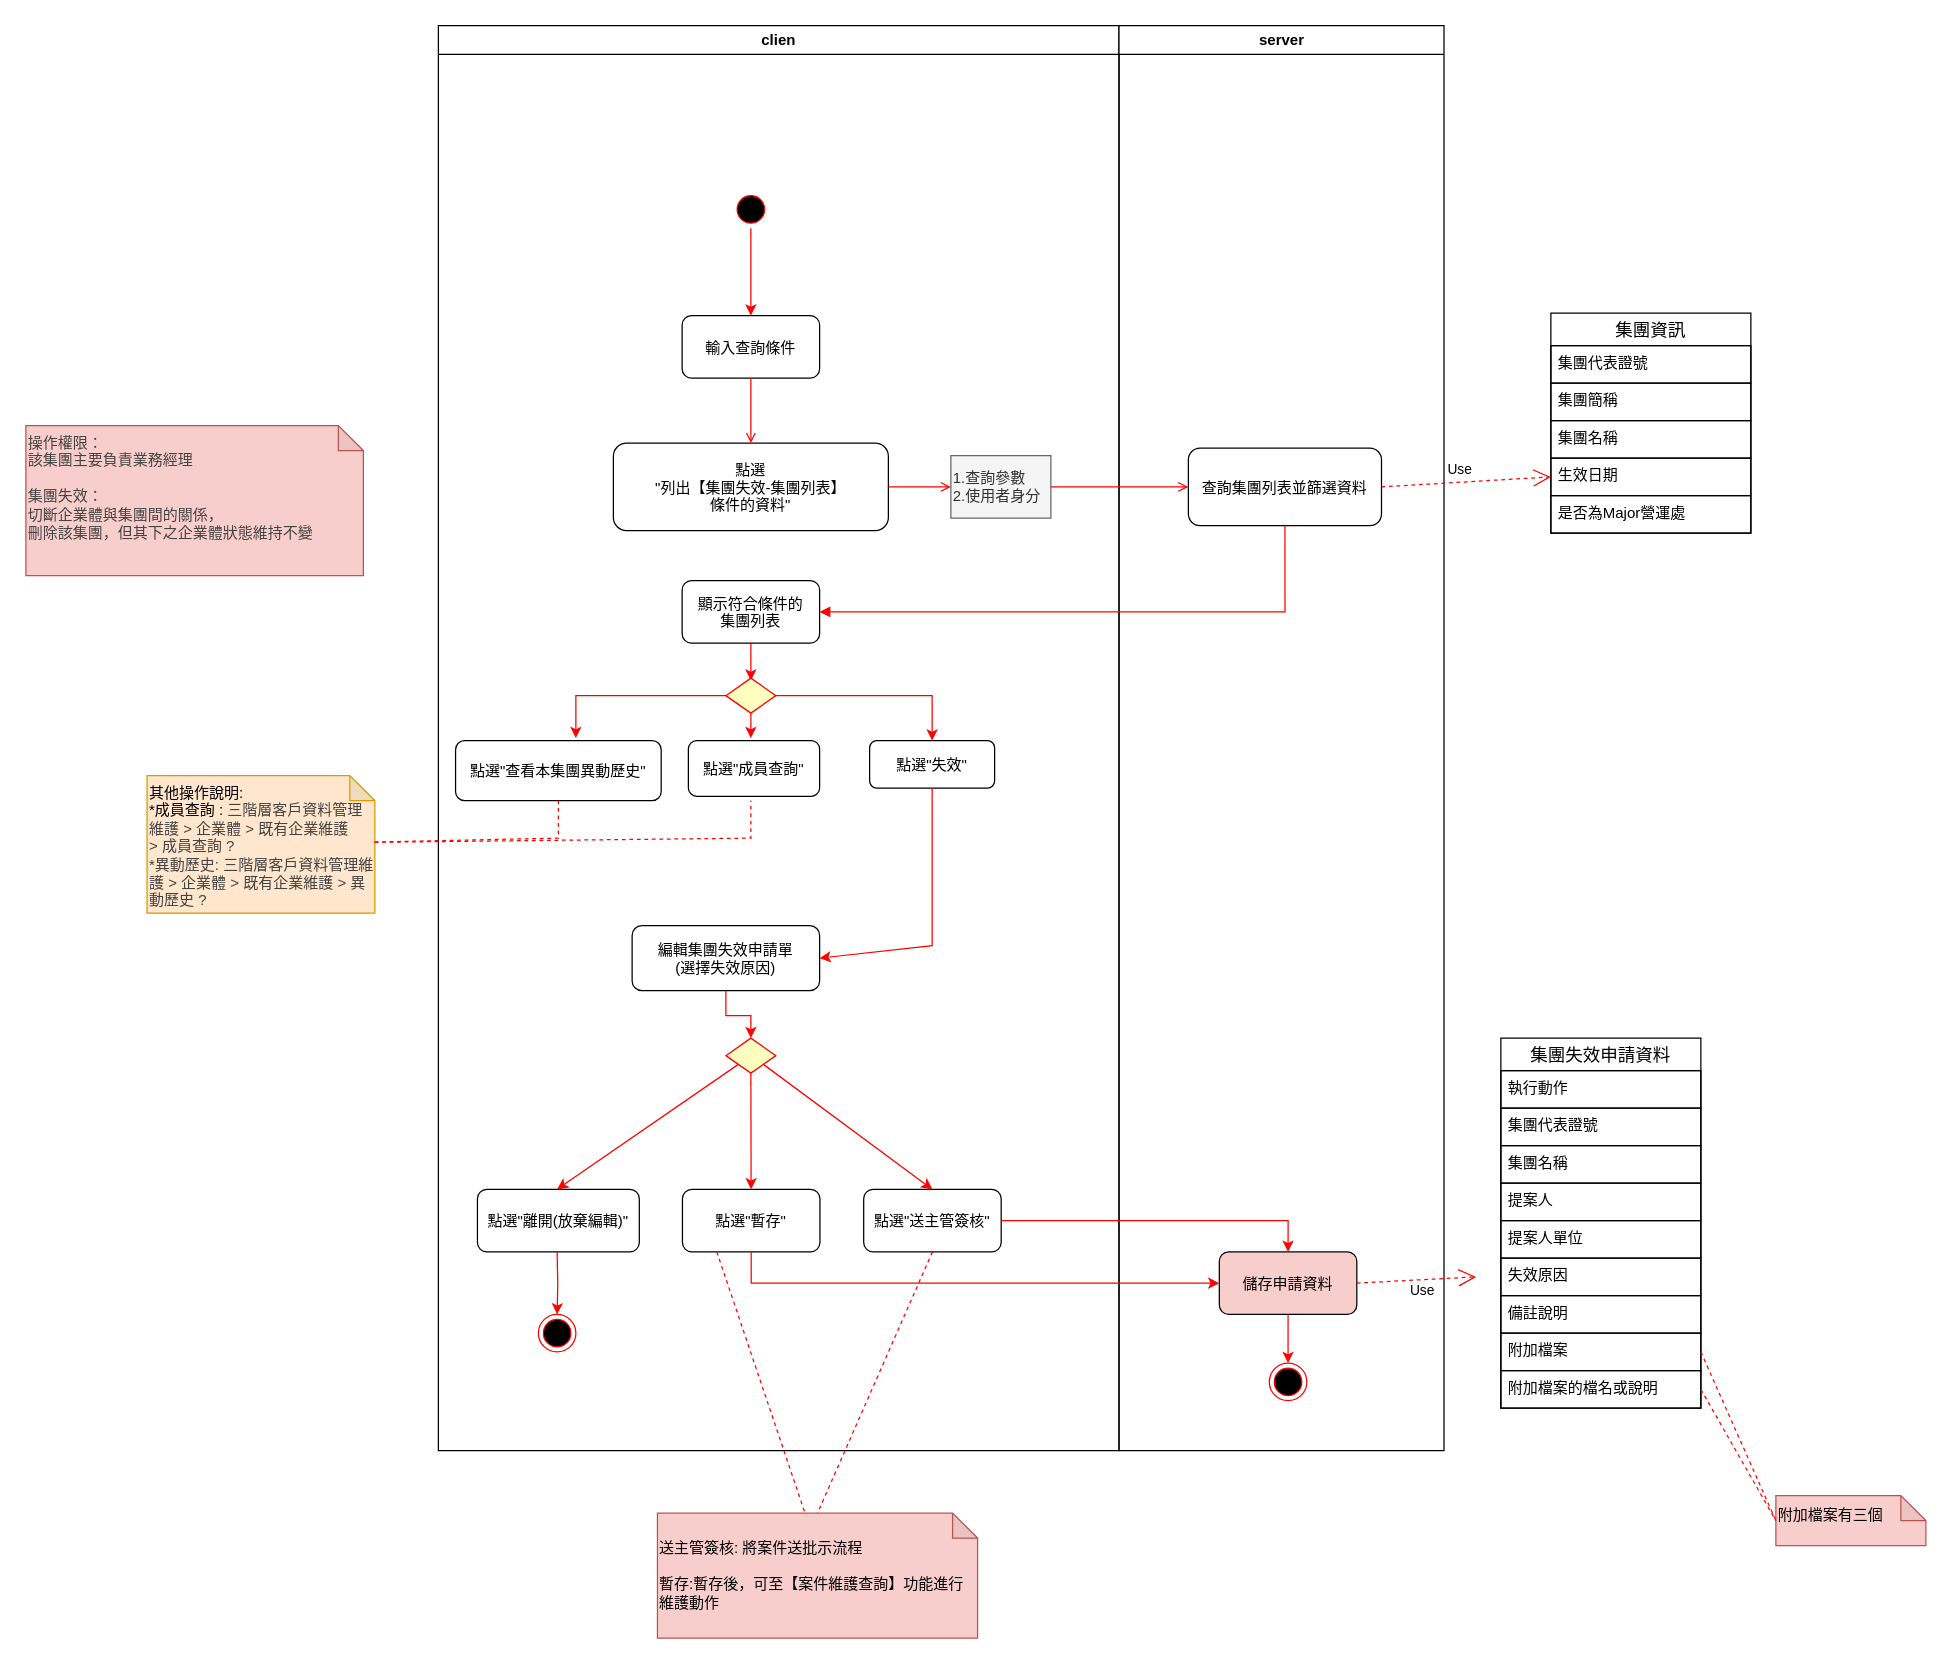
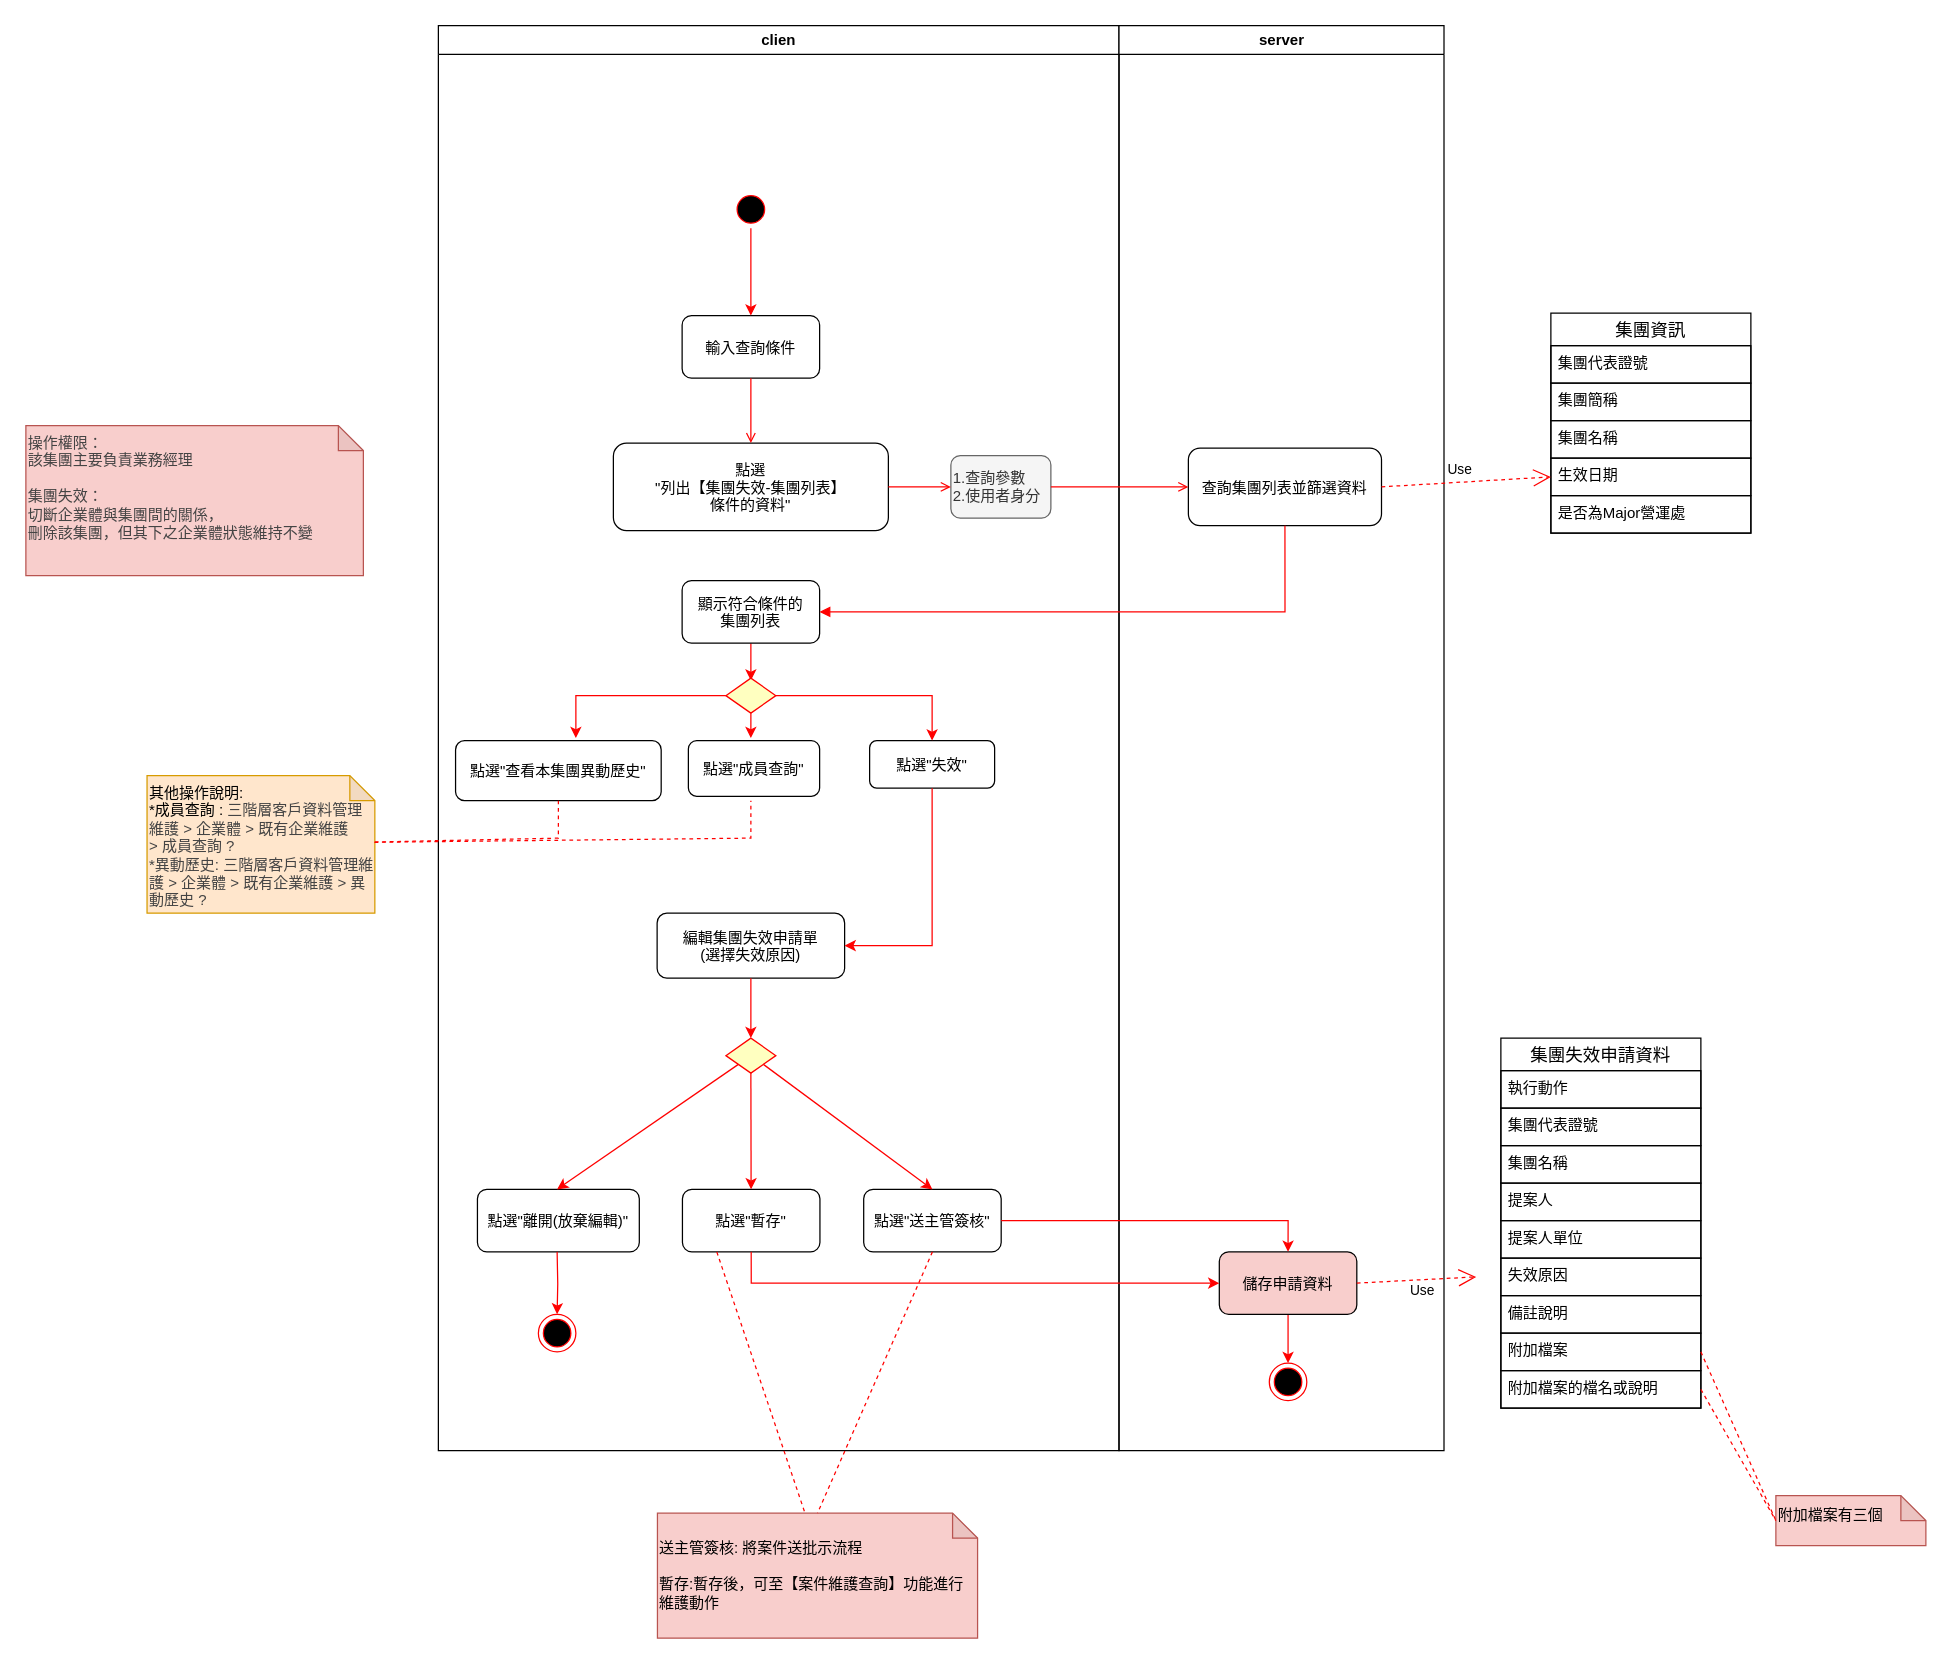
node "1.查詢參數 2.使用者身分": shape rectangle -> rounded rectangle
node "編輯集團失效申請單 (選擇失效原因)": moved (726, 958) -> (751, 946)
